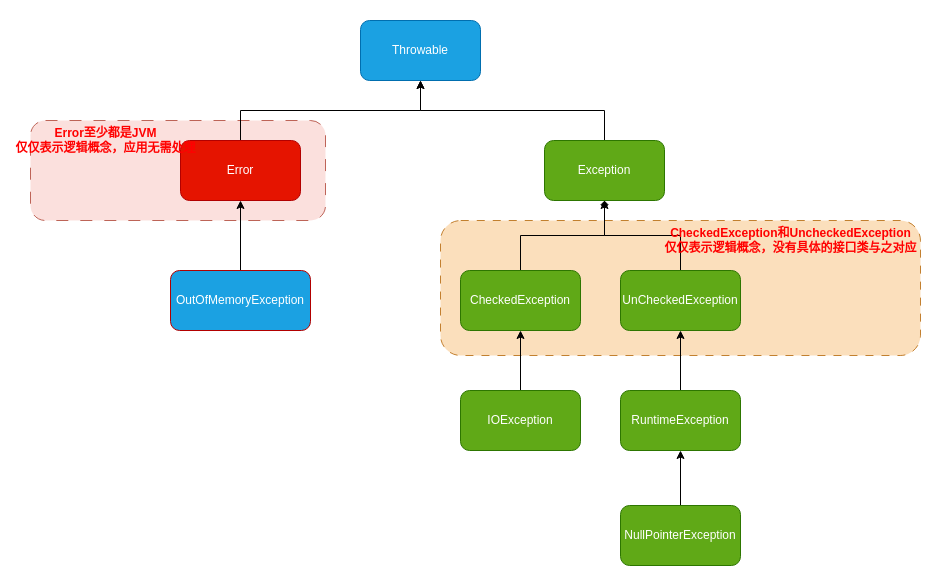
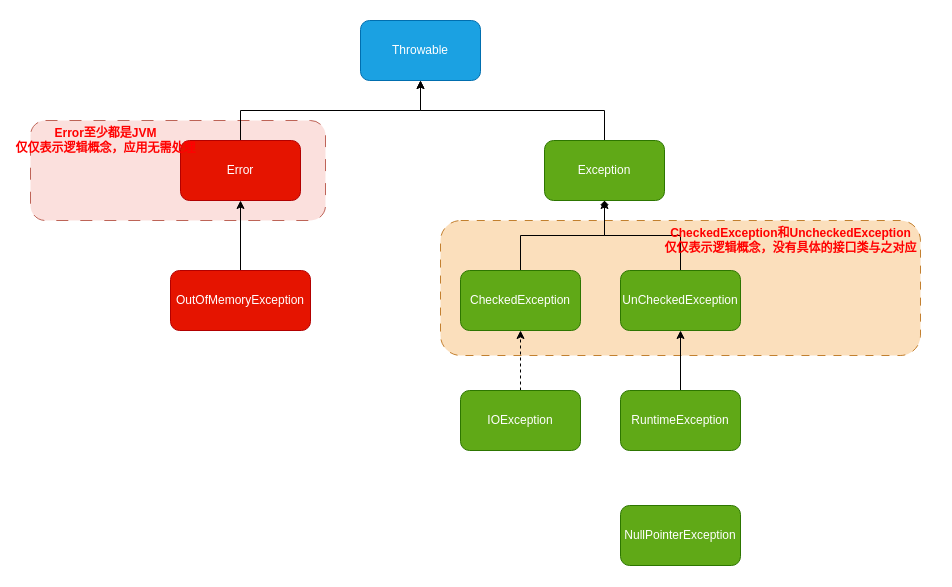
node "OutOfMemoryException": fillcolor #1ba1e2 -> #e51400
edge "IOException" -> "CheckedException": style solid -> dashed
edge "NullPointerException" -> "RuntimeException": removed
